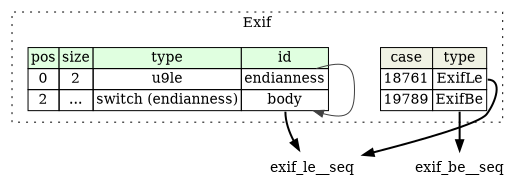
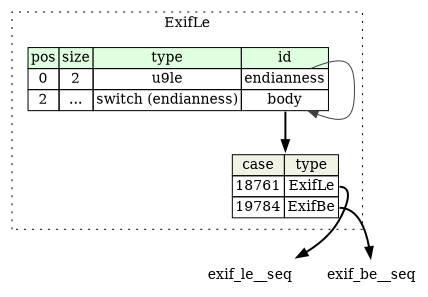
cluster "Exif": label "Exif" -> "ExifLe"
node "case": text "19789" -> "19784"
edge "pos" -> "exif_le__seq": now "pos" -> "case"
